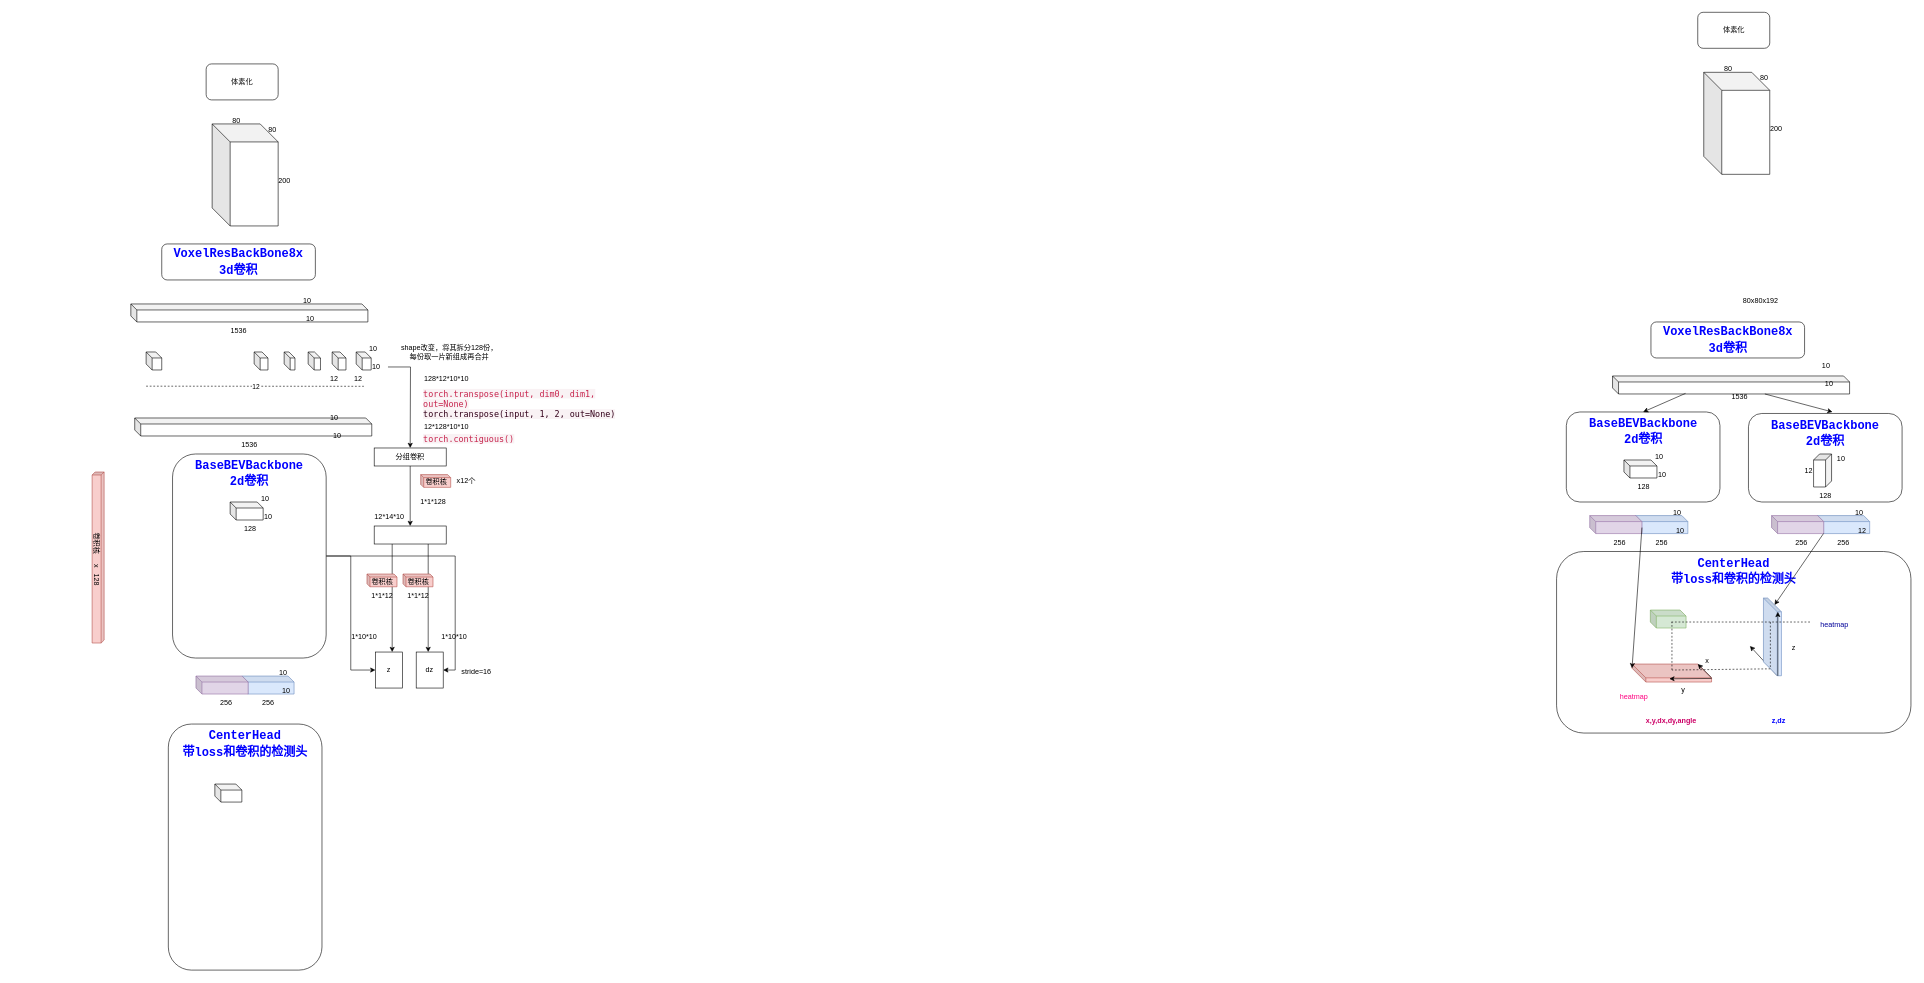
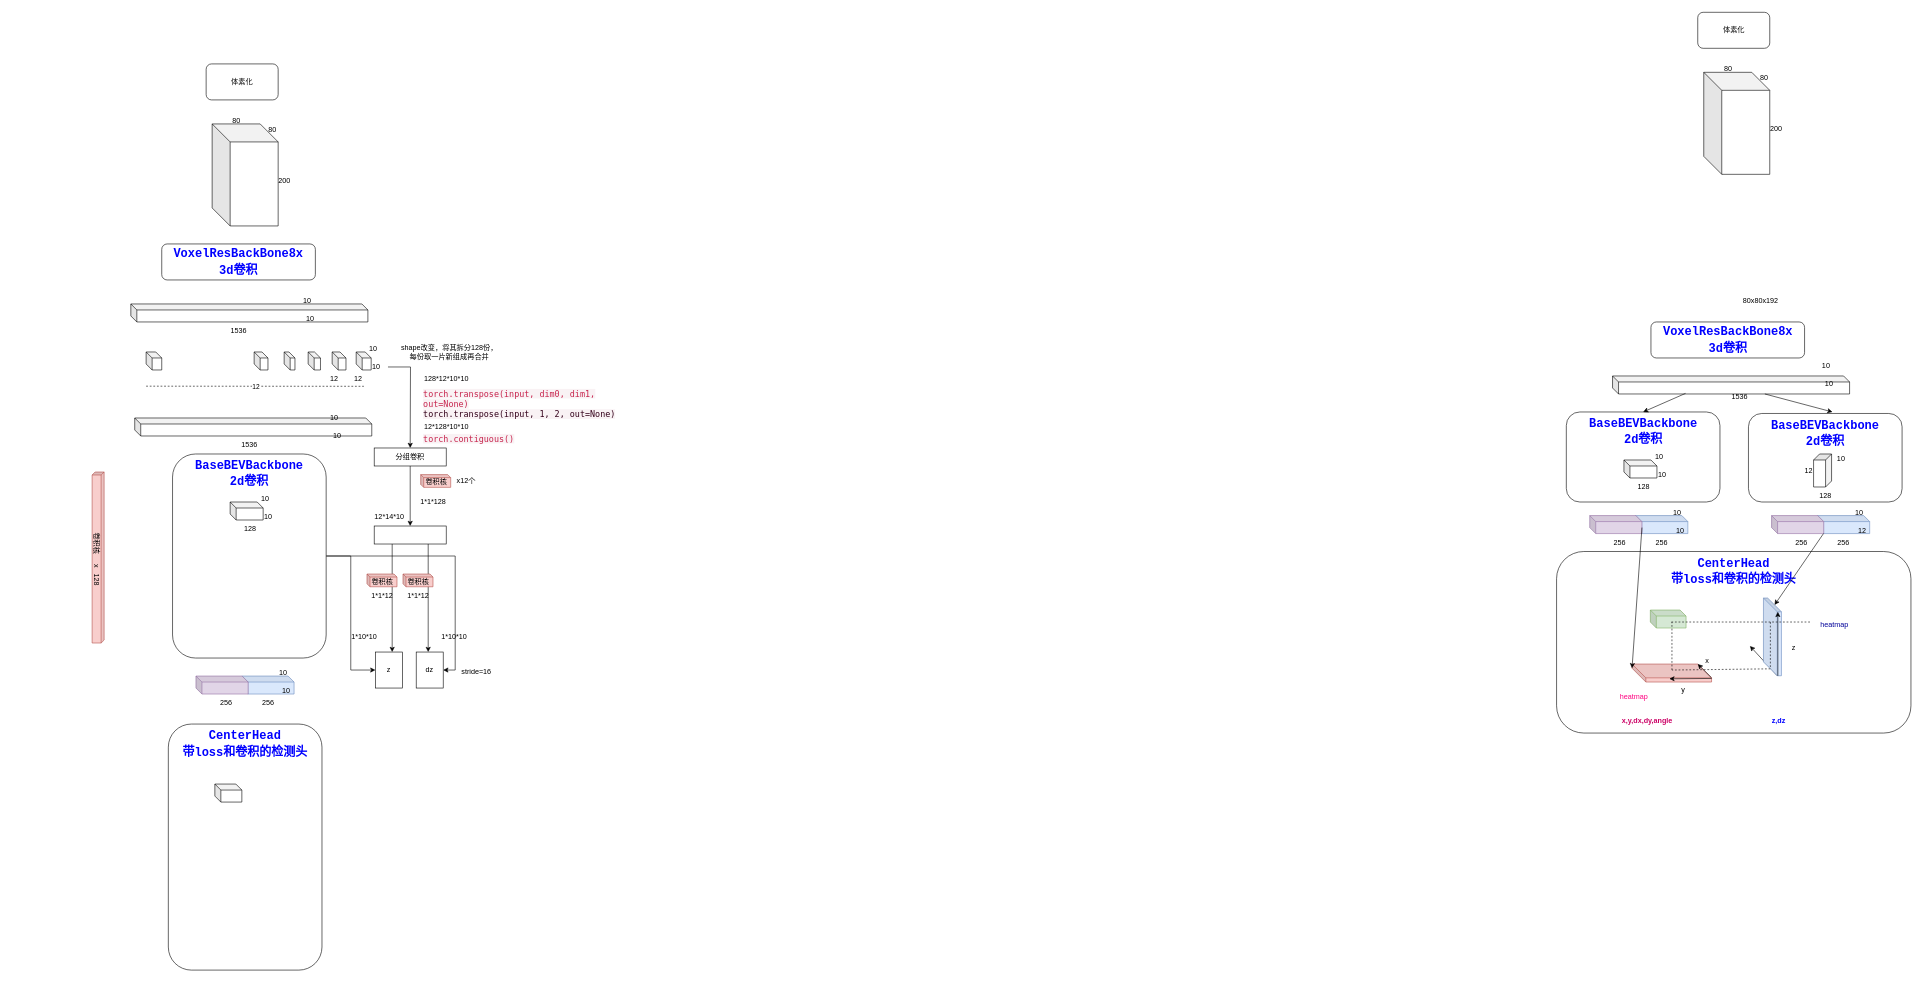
node "x,y,dx,dy,angle": moved (1671, 721) -> (1647, 721)
